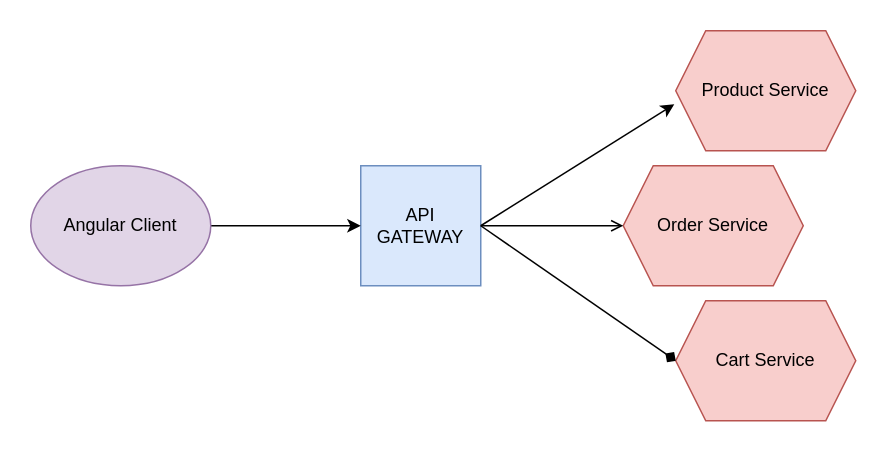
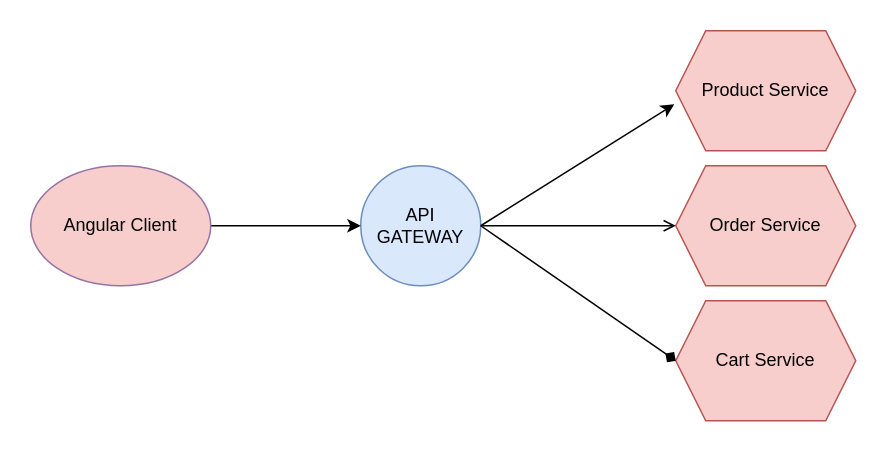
node "Angular Client": fillcolor #e1d5e7 -> #f8cecc
node "API GATEWAY": shape rectangle -> ellipse
node "Order Service": moved (713, 226) -> (766, 226)
